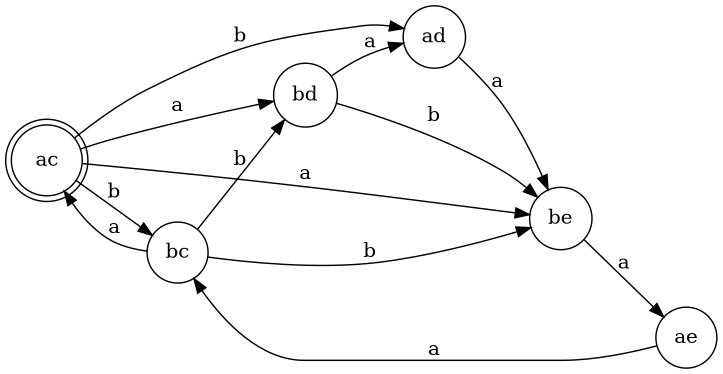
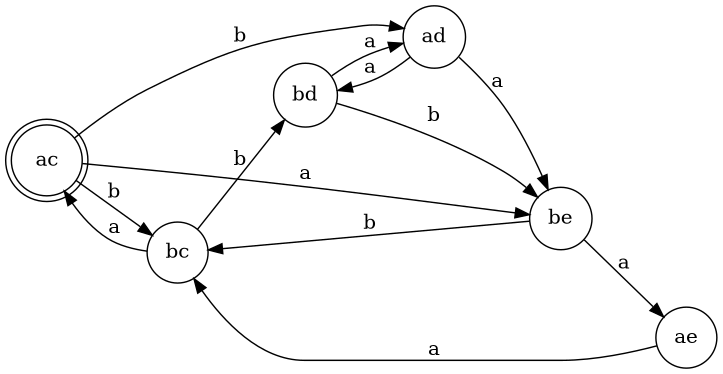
edge "ac" -> "bd": now "ad" -> "bd"
edge "bc" -> "be": reversed
